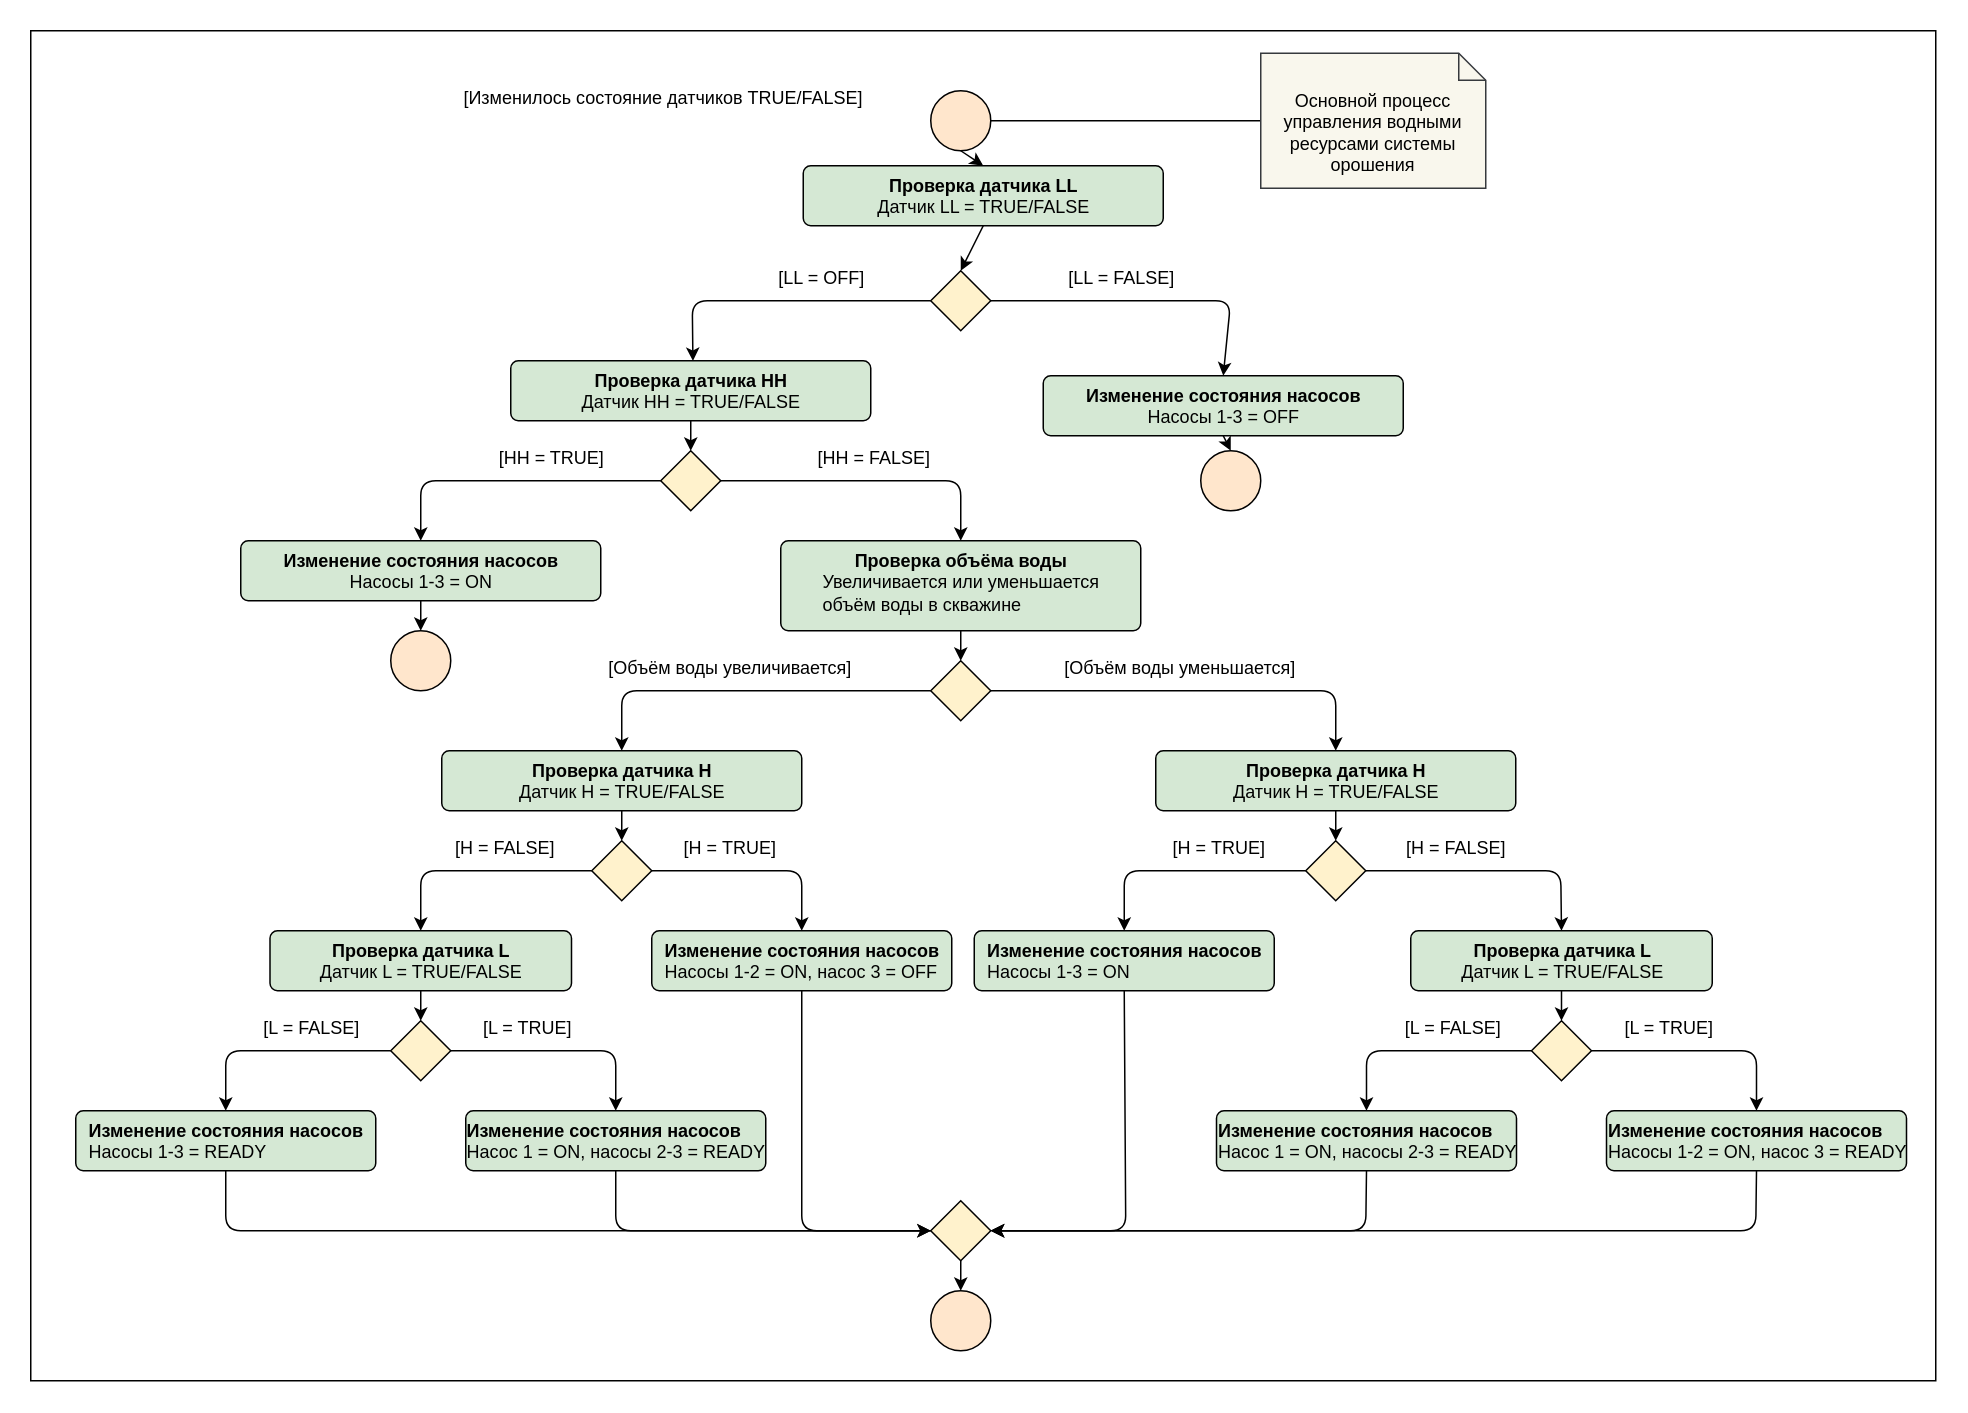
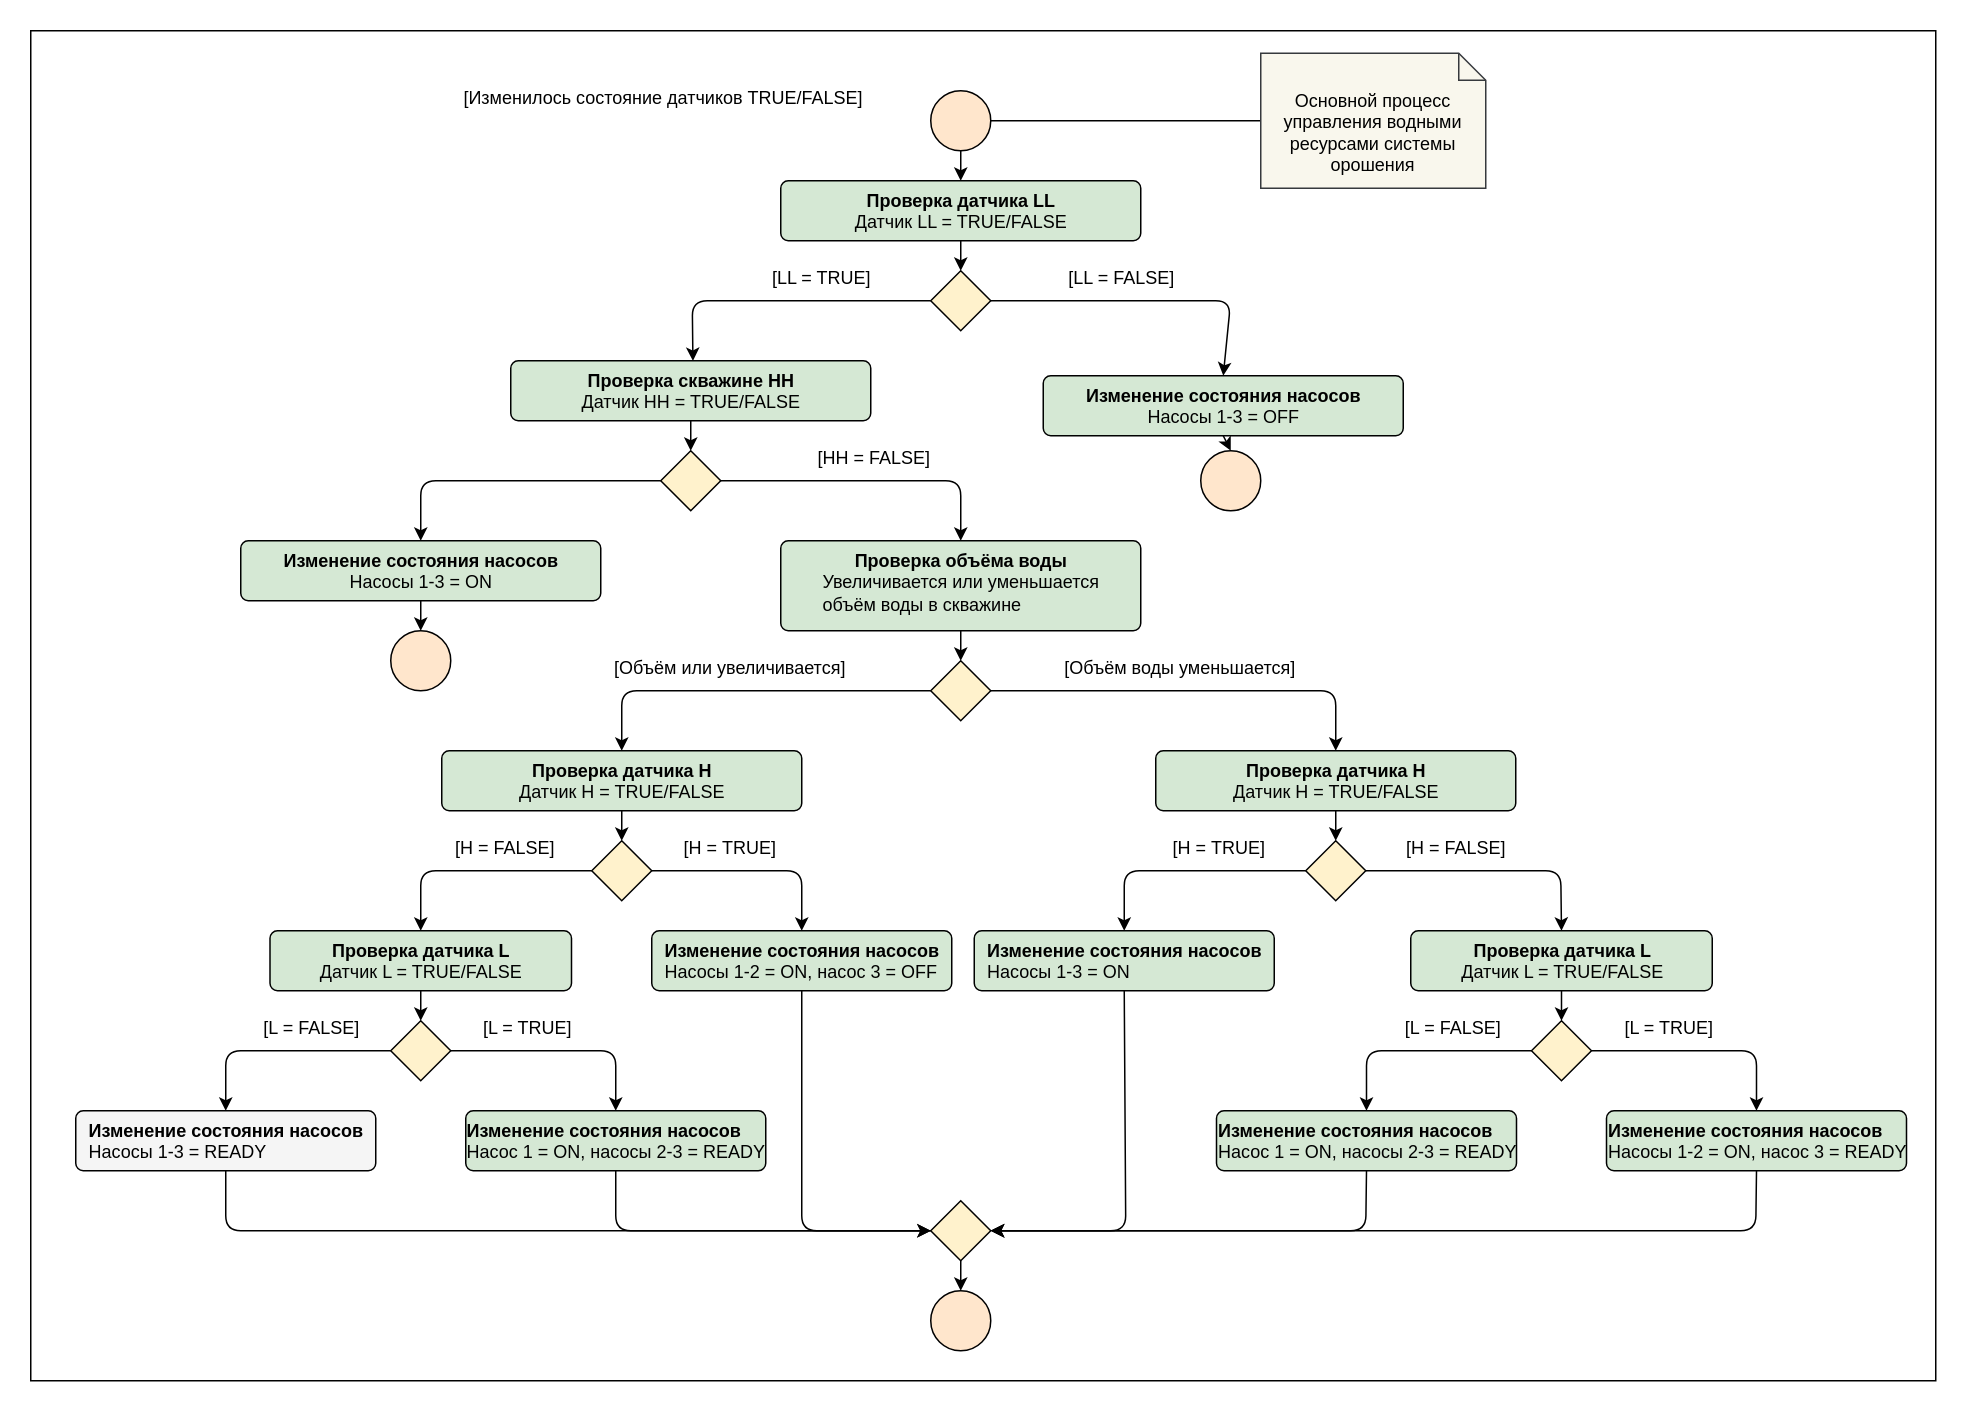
node "Проверка датчика LL Датчик LL = TRUE/FALSE": moved (983, 196) -> (961, 211)
node "[LL = OFF]": label "[LL = OFF]" -> "[LL = TRUE]"
node "Проверка датчика HH Датчик HH = TRUE/FALSE": label "Проверка датчика HH Датчик HH = TRUE/FALSE" -> "Проверка скважине HH Датчик HH = TRUE/FALSE"
node "[HH = TRUE]": removed
node "[Объём воды увеличивается]": label "[Объём воды увеличивается]" -> "[Объём или увеличивается]"
node "Изменение состояния насосов Насосы 1-3 = READY": fillcolor #d5e8d4 -> #f5f5f5
